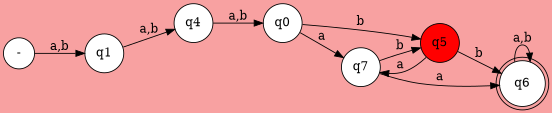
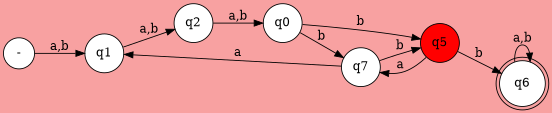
node "q4": label "q4" -> "q2"
edge "q0" -> "q7": label "a" -> "b"
edge "q7" -> "q6": now "q7" -> "q1"
